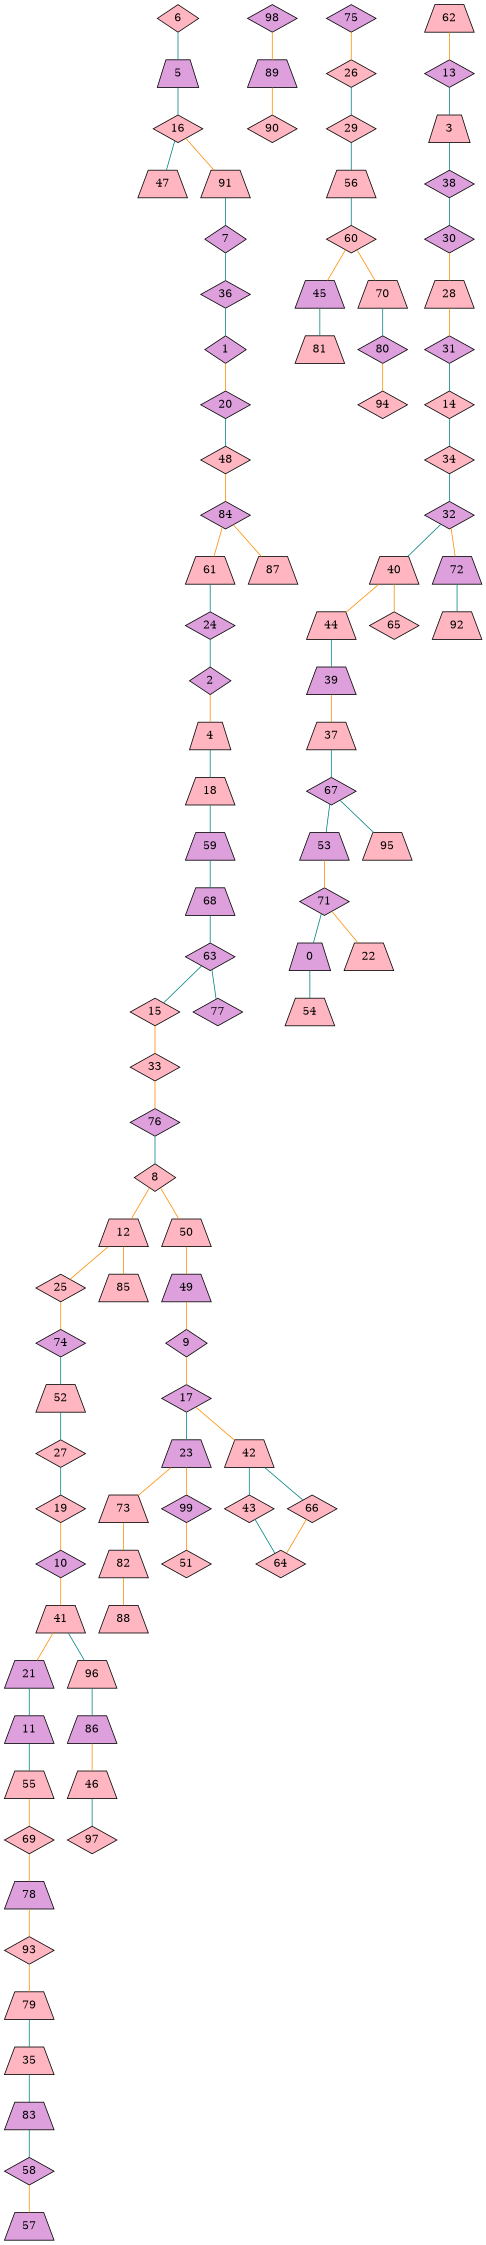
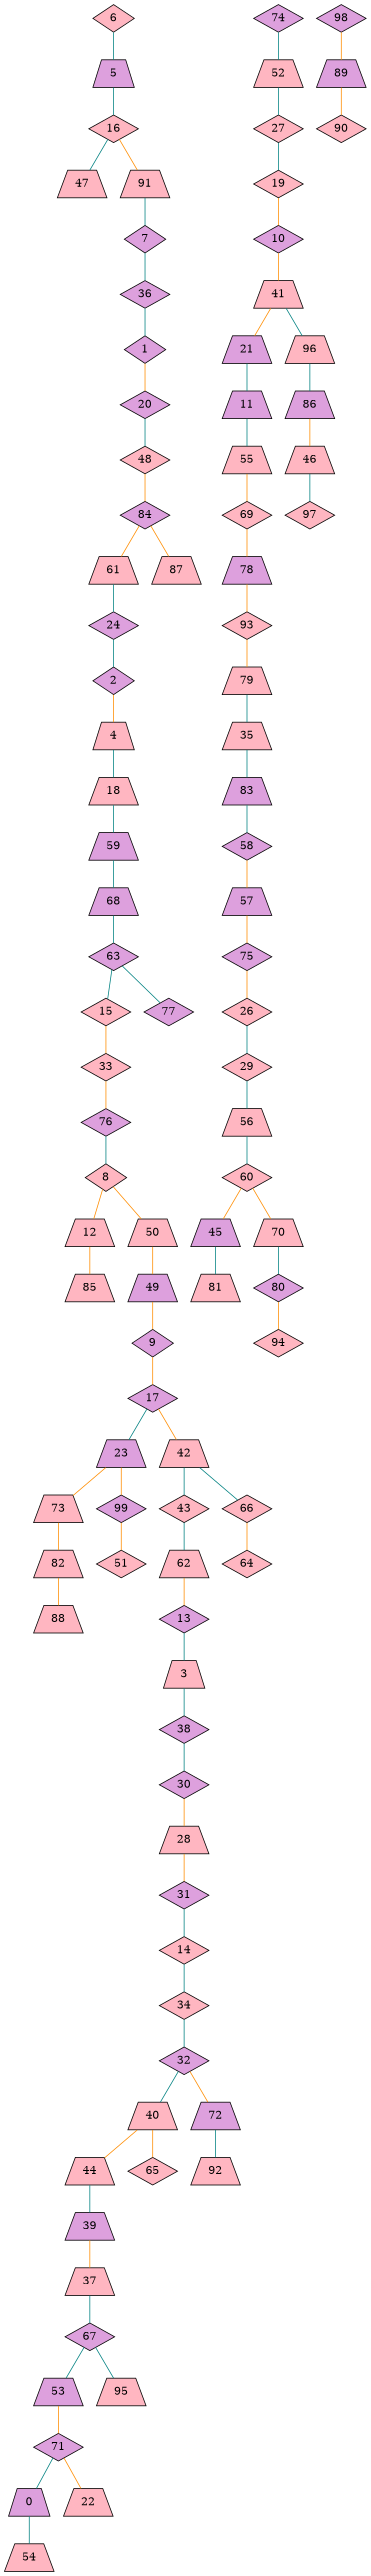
edge "57" -- "75": added
node "25": removed
edge "43" -- "64": now "43" -- "62"
